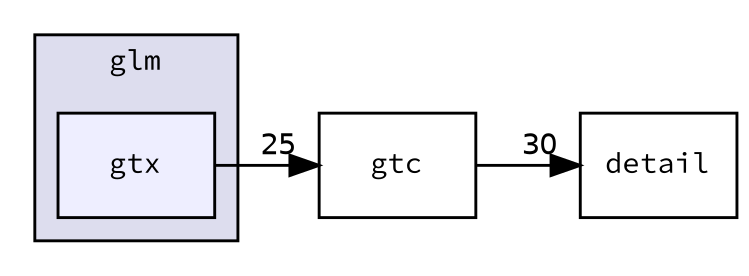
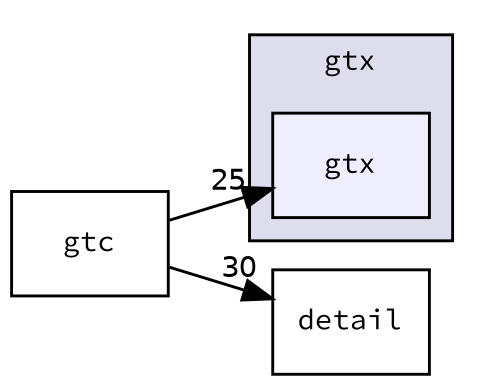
cluster "glm": label "glm" -> "gtx"
edge "gtx" -> "gtc": reversed
